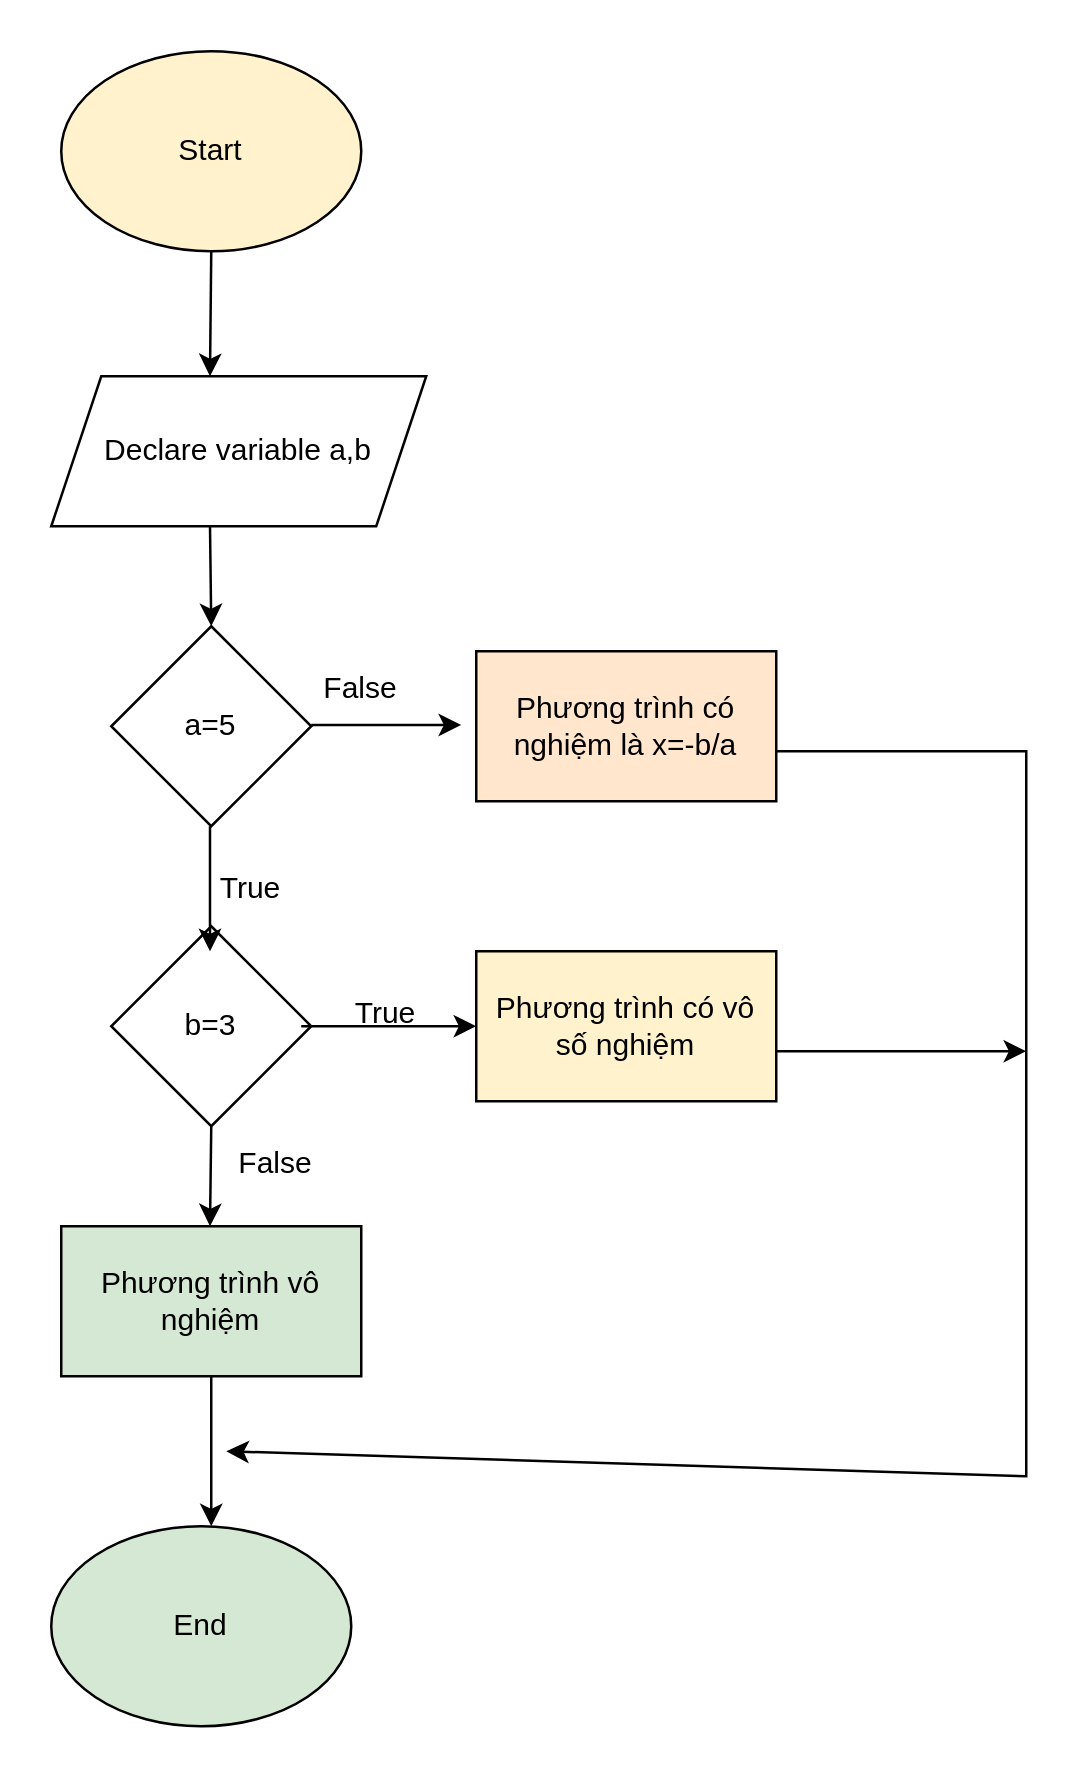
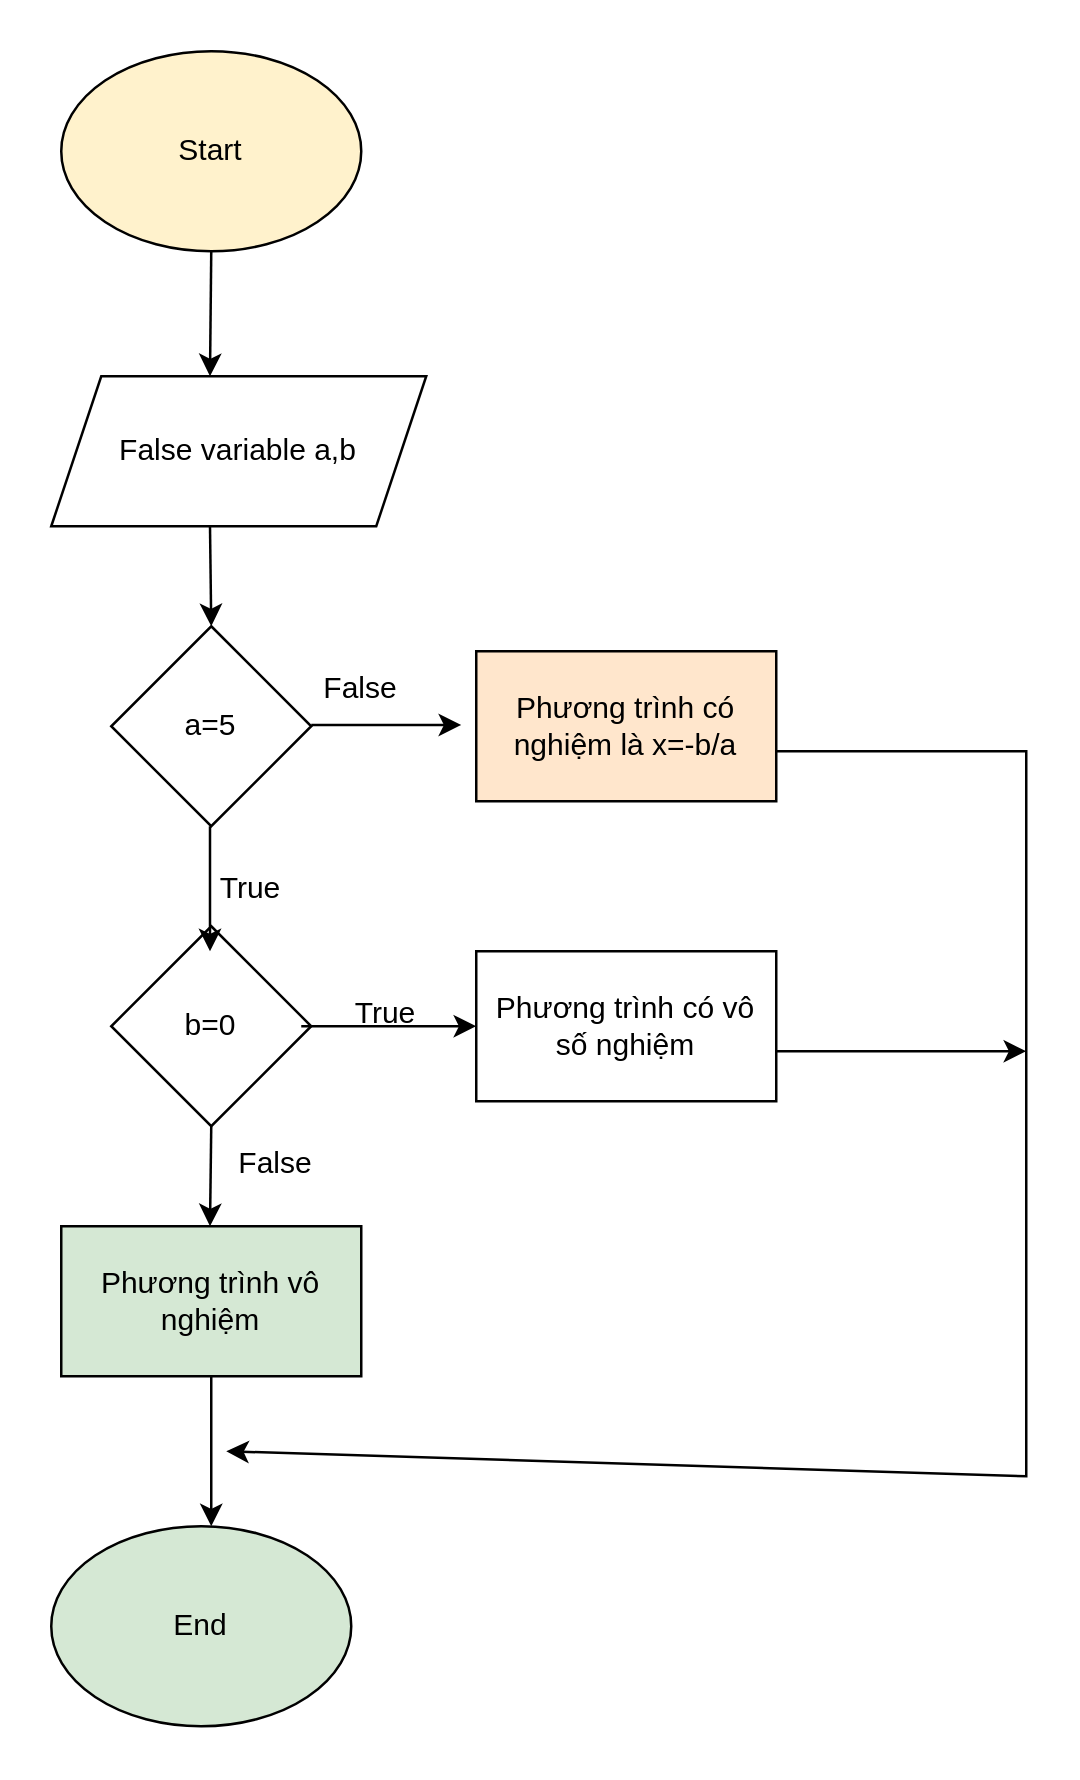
node "Declare variable a,b": label "Declare variable a,b" -> "False variable a,b"
node "b=3": label "b=3" -> "b=0"
node "Phương trình có vô số nghiệm": fillcolor #fff2cc -> #ffffff
